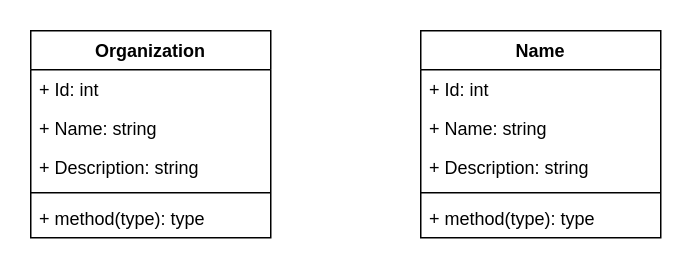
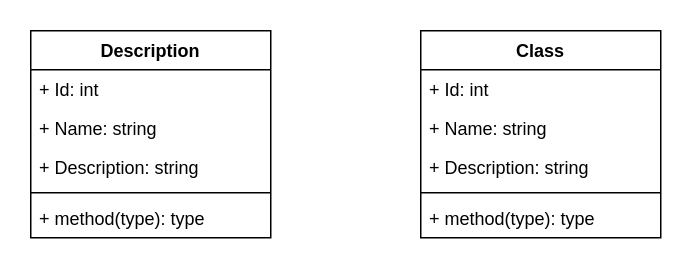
node "Organization": label "Organization" -> "Description"
node "Name": label "Name" -> "Class"
